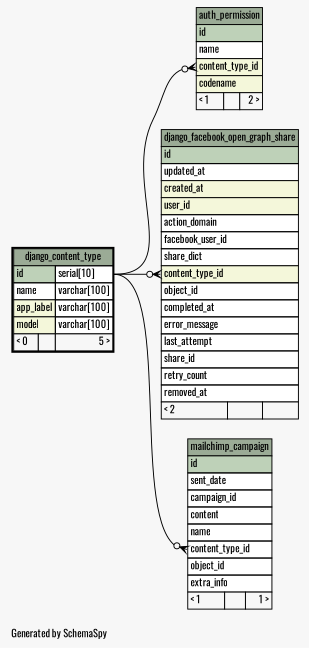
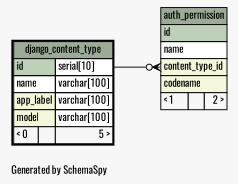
node "django_facebook_open_graph_share": removed
node "mailchimp_campaign": removed
